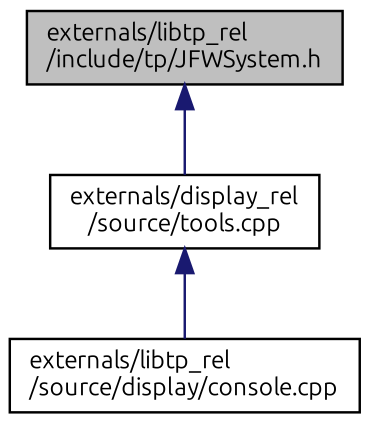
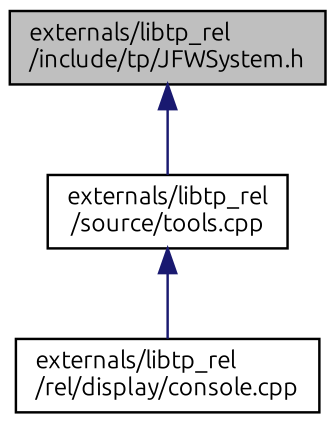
node "externals/display_rel /source/tools.cpp": label "externals/display_rel /source/tools.cpp" -> "externals/libtp_rel /source/tools.cpp"
node "externals/libtp_rel /source/display/console.cpp": label "externals/libtp_rel /source/display/console.cpp" -> "externals/libtp_rel /rel/display/console.cpp"
